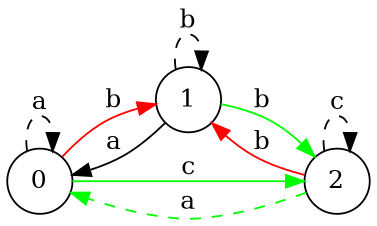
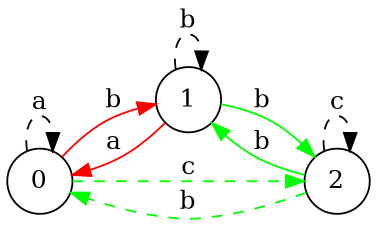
edge "1" -> "0": color black -> red
edge "2" -> "1": color red -> green
edge "0" -> "2": style solid -> dashed
edge "2" -> "0": label "a" -> "b"
